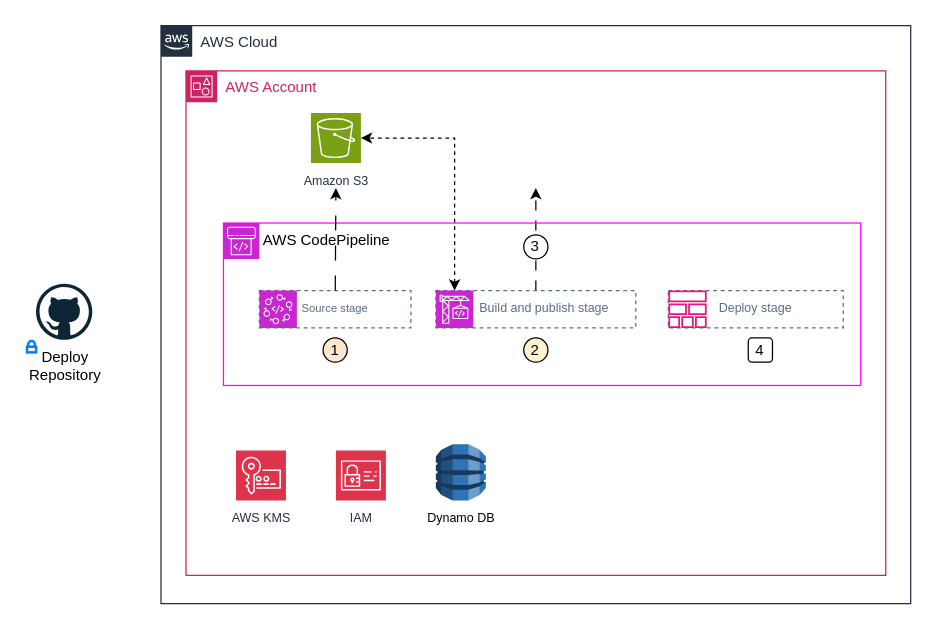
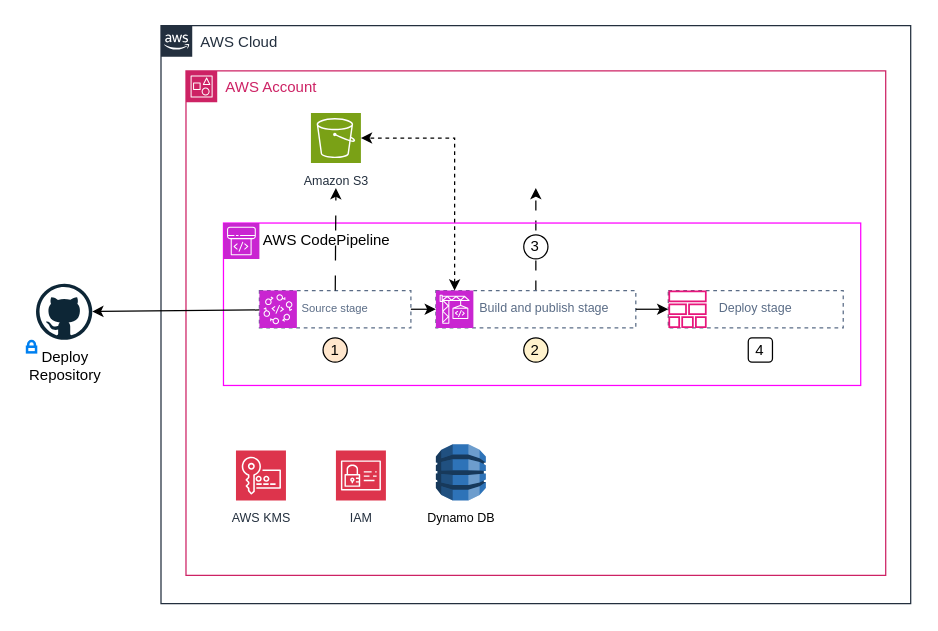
edge "Source stage" -> "Build and publish stage": added
edge "Build and publish stage" -> "Deploy stage": added
edge "Source stage" -> "Deploy Repository": added
